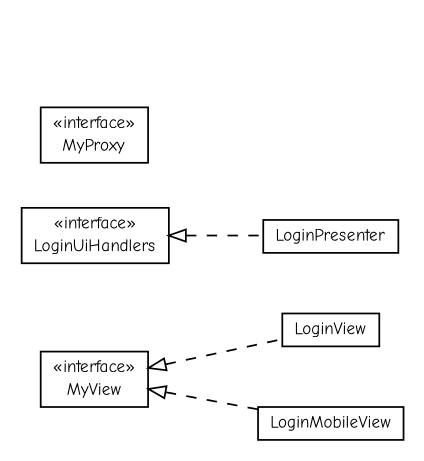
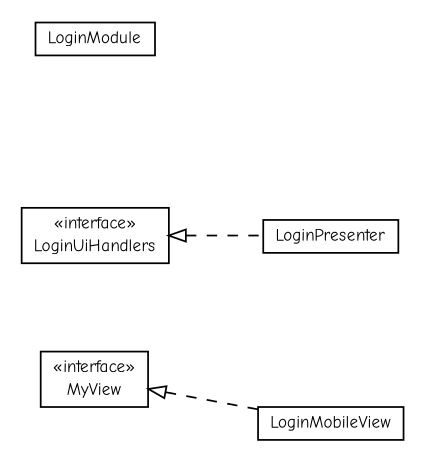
node "LoginModule": added
node "MyProxy": removed
node "LoginView": removed
